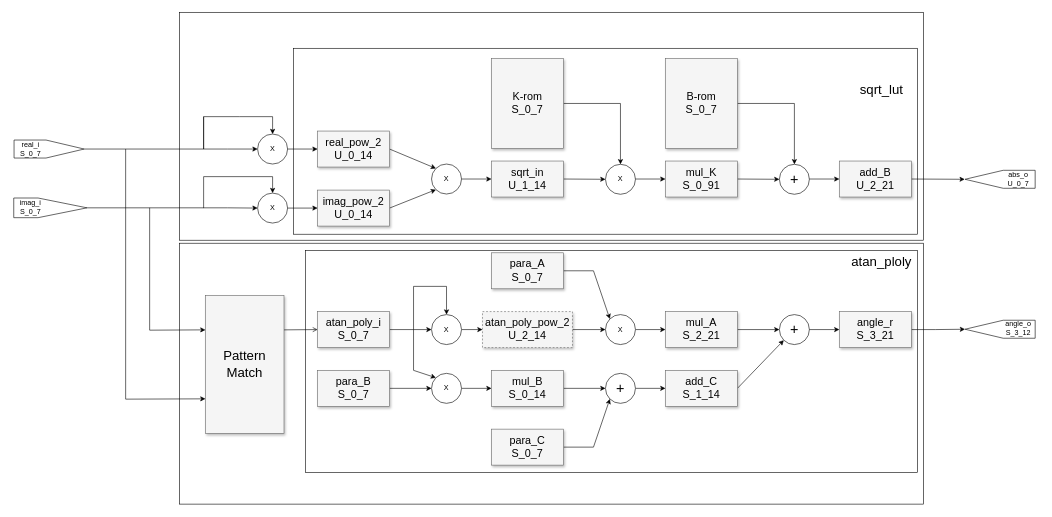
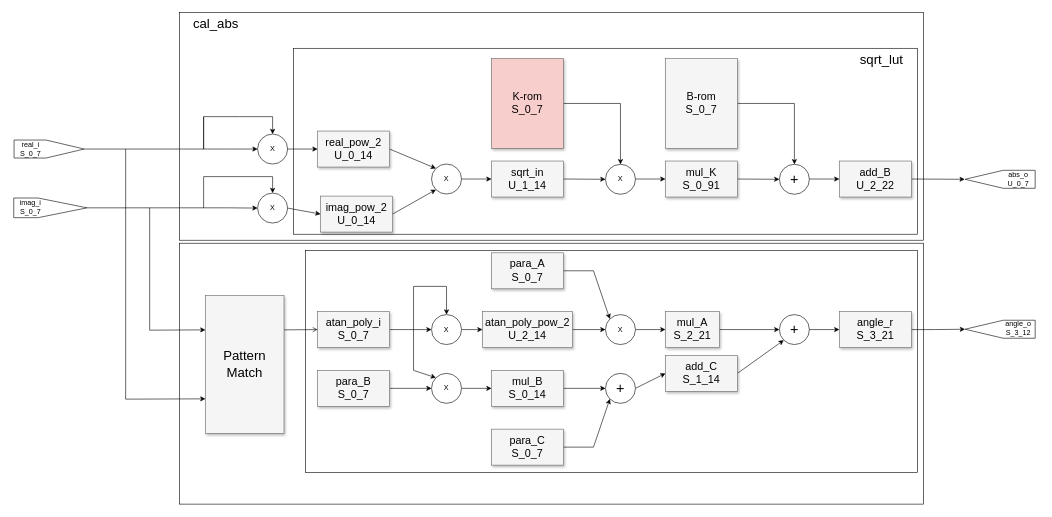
node "cal_abs": added
node "sqrt_lut": moved (882, 90) -> (882, 60)
node "K-rom S_0_7": fillcolor #f5f5f5 -> #f8cecc
node "add_B U_2_21": label "add_B U_2_21" -> "add_B U_2_22"
node "imag_pow_2 U_0_14": moved (354, 208) -> (357, 214)
node "atan_ploly": removed
node "atan_poly_pow_2 U_2_14": style dashed -> solid
node "mul_A S_2_21": size 72x36 -> 54x36
node "add_C S_1_14": moved (702, 389) -> (702, 374)
